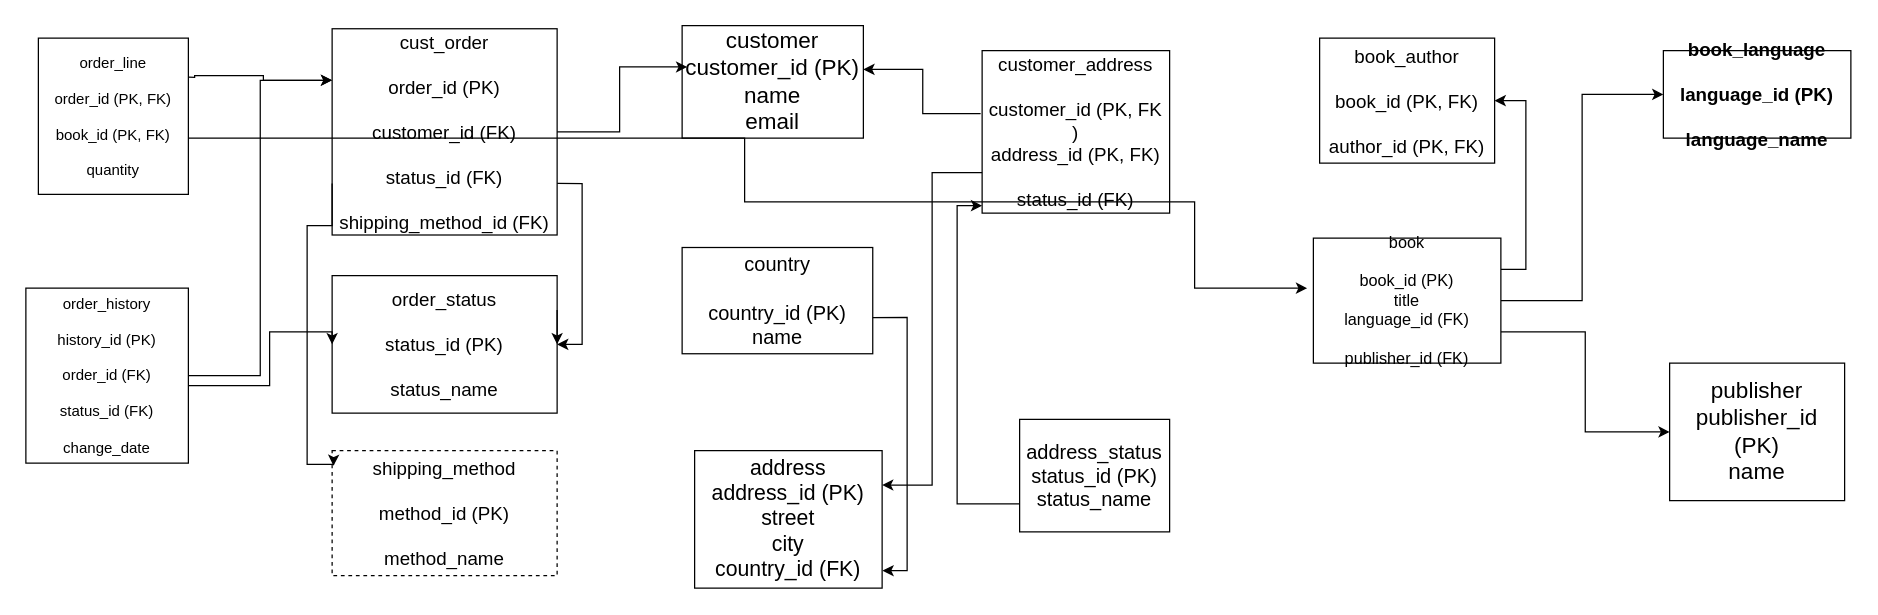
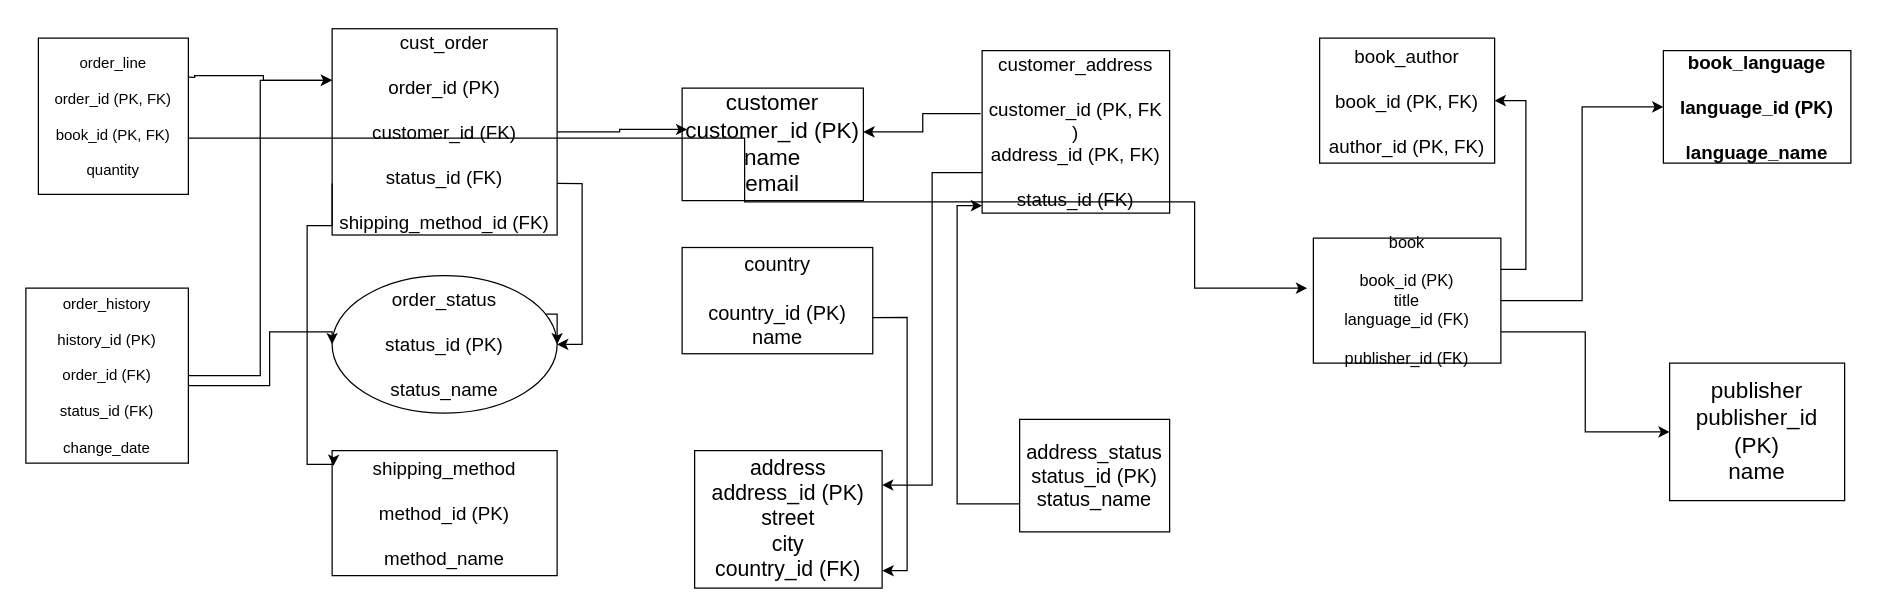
node "customer customer_id (PK) name email": moved (773, 82) -> (773, 144)
node "book_language language_id (PK) language_name": size 188x88 -> 188x113
node "order_status status_id (PK) status_name": shape rectangle -> ellipse
node "shipping_method method_id (PK) method_name": style dashed -> solid
